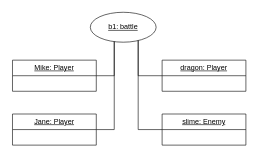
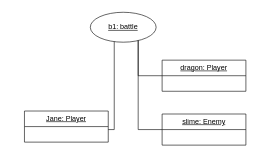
node "Mike: Player": removed
edge "b1: battle" -- "Mike: Player": removed
node "Jane: Player": moved (54, 130) -> (66, 127)
